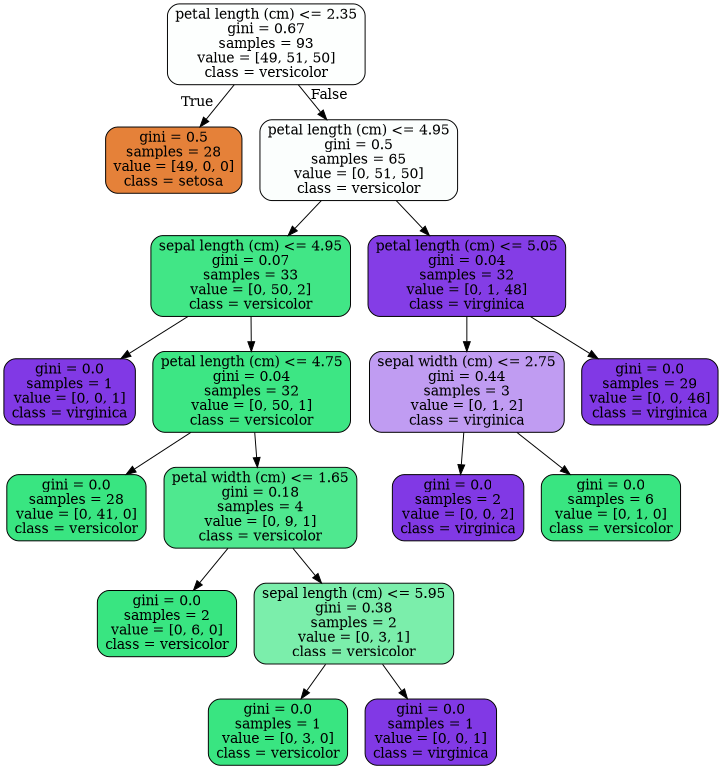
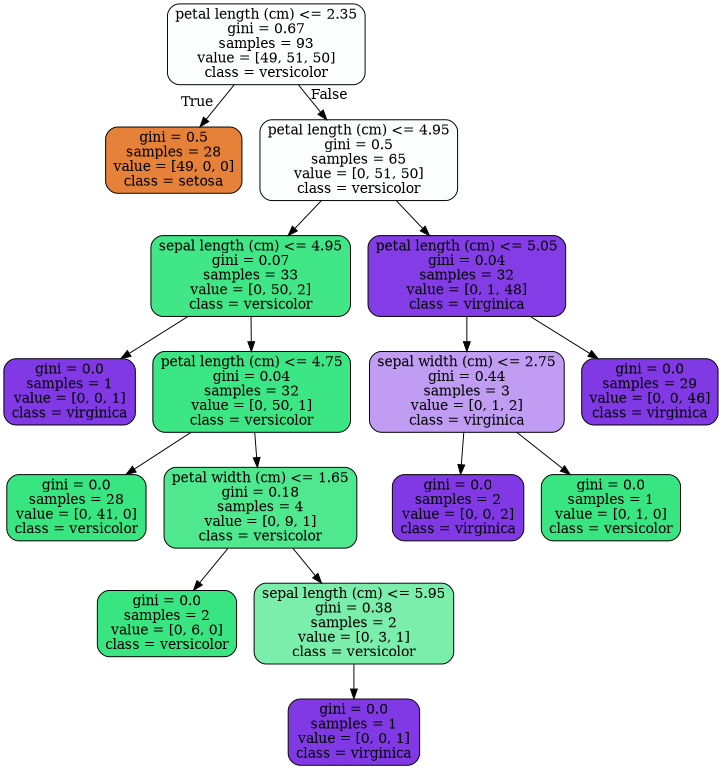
node "gini = 0.0 samples = 6 value = [0, 1, 0] class = versicolor": label "gini = 0.0 samples = 6 value = [0, 1, 0] class = versicolor" -> "gini = 0.0 samples = 1 value = [0, 1, 0] class = versicolor"
node "gini = 0.0 samples = 1 value = [0, 3, 0] class = versicolor": removed
